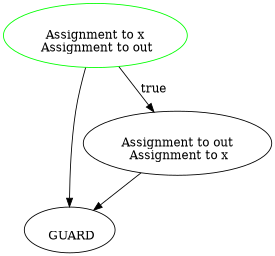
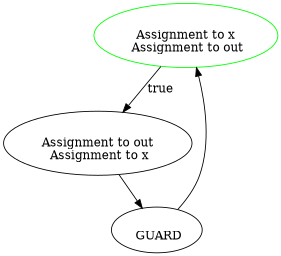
edge "Assignment to x Assignment to out" -> "GUARD": reversed
